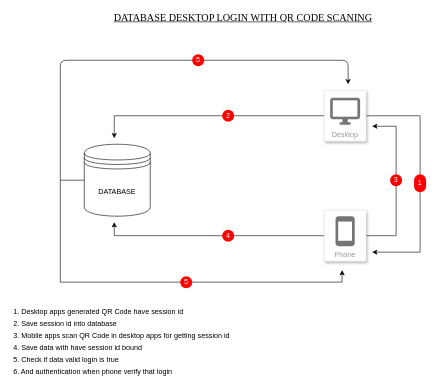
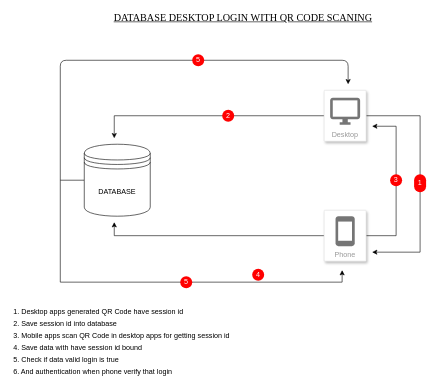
node "4": moved (228, 236) -> (258, 275)
